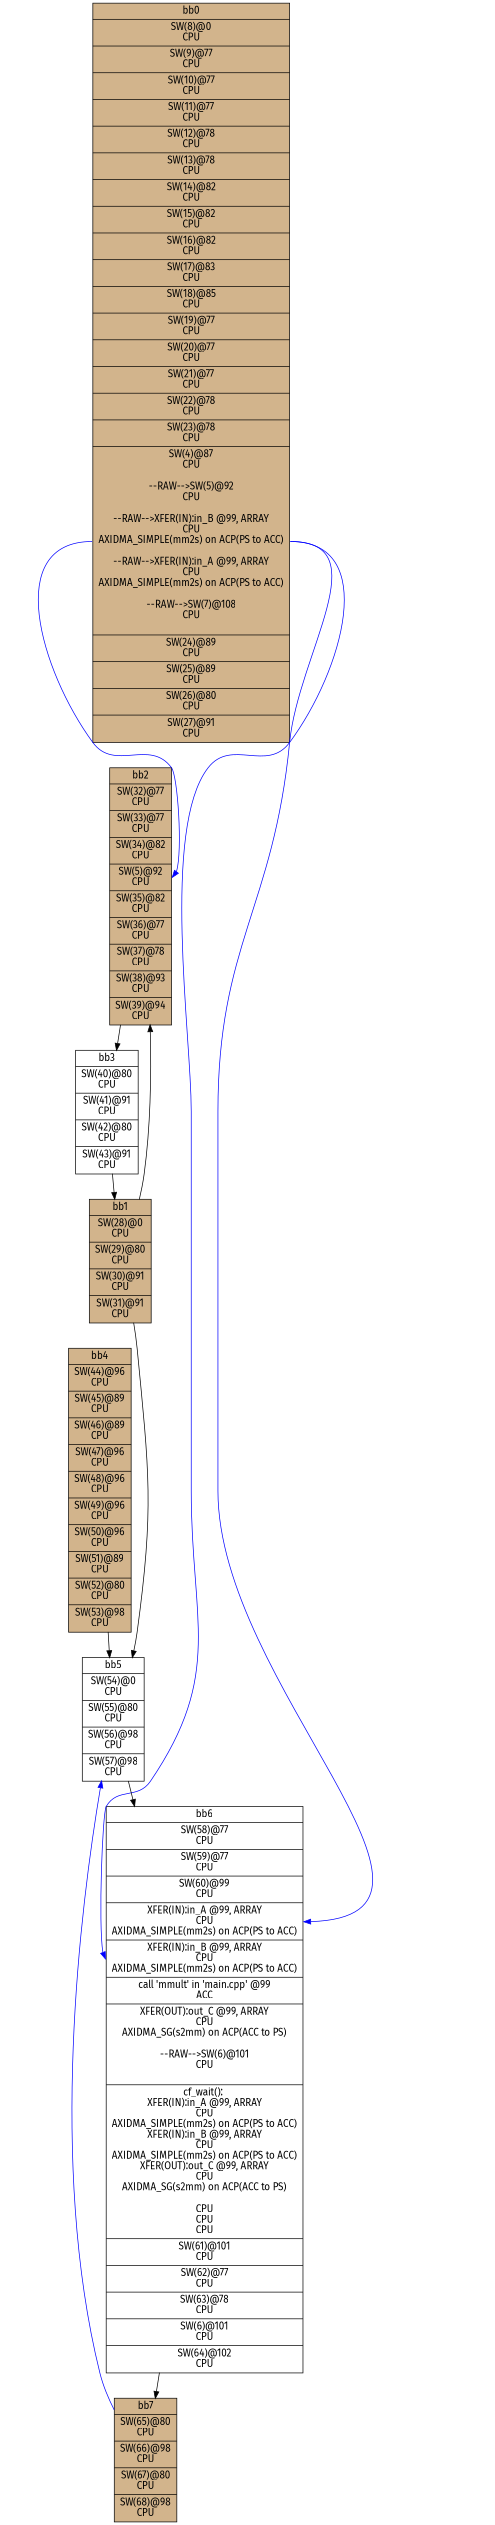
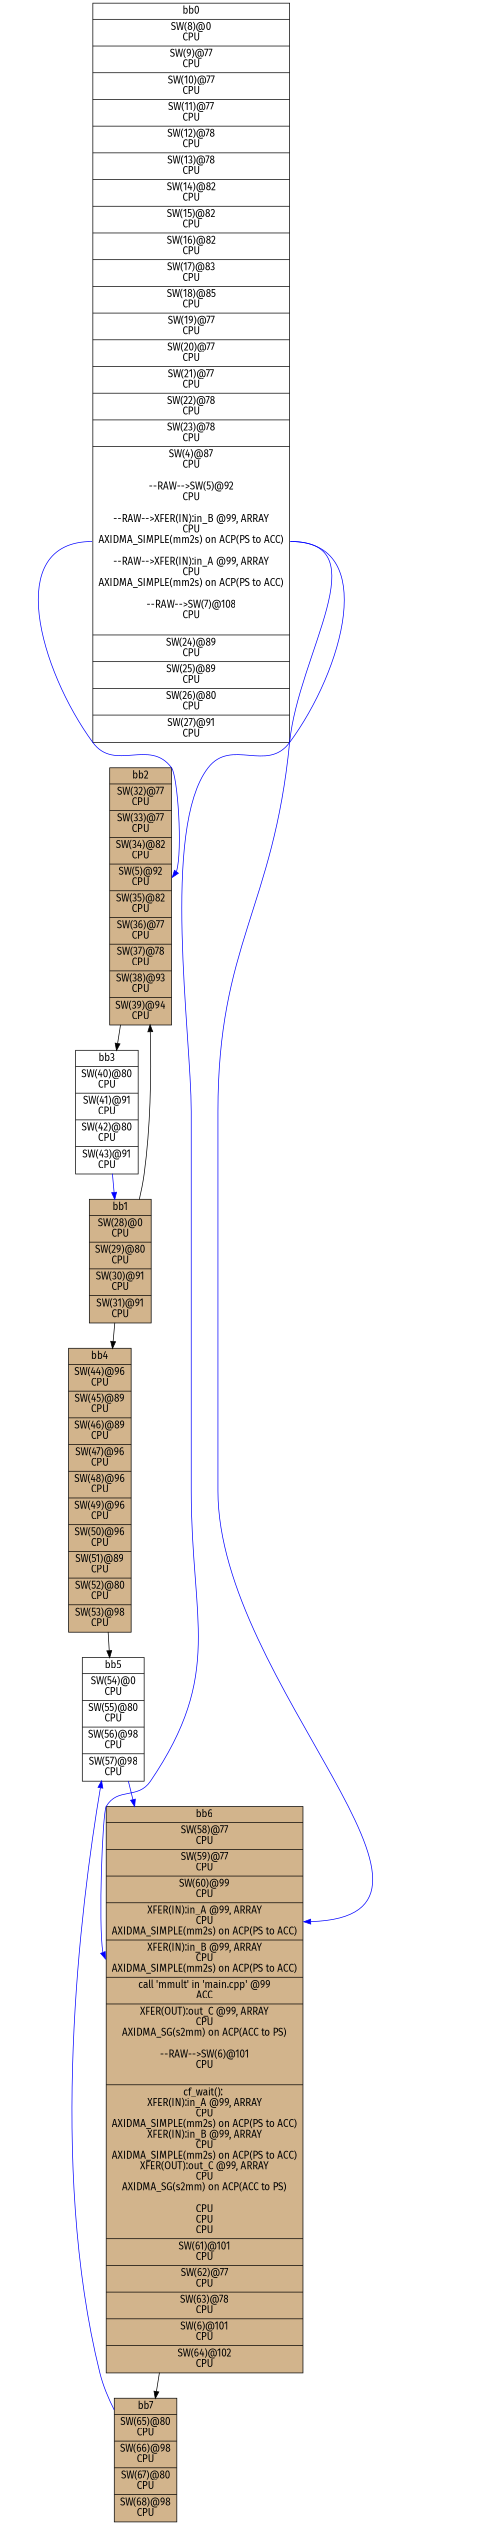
node "bb0": fillcolor tan -> white
edge "bb3" -> "bb1": color black -> blue
edge "bb1" -> "bb5": now "bb1" -> "bb4"
edge "bb5" -> "bb6": color black -> blue
node "bb6": fillcolor white -> tan
